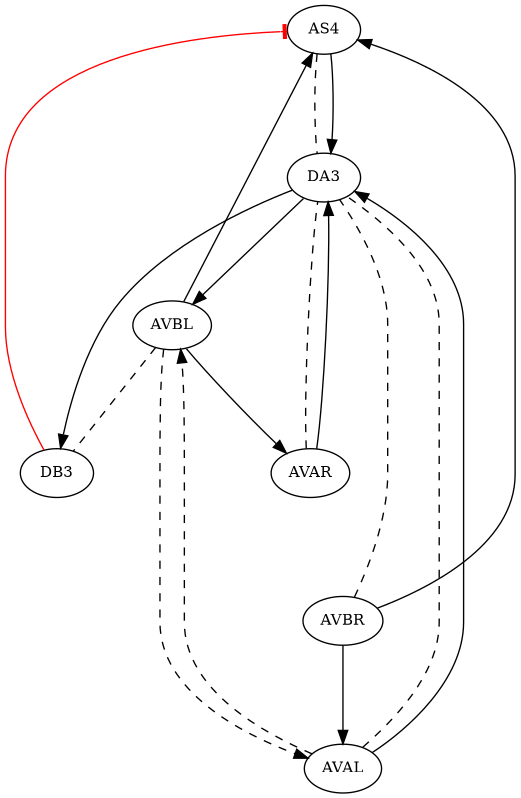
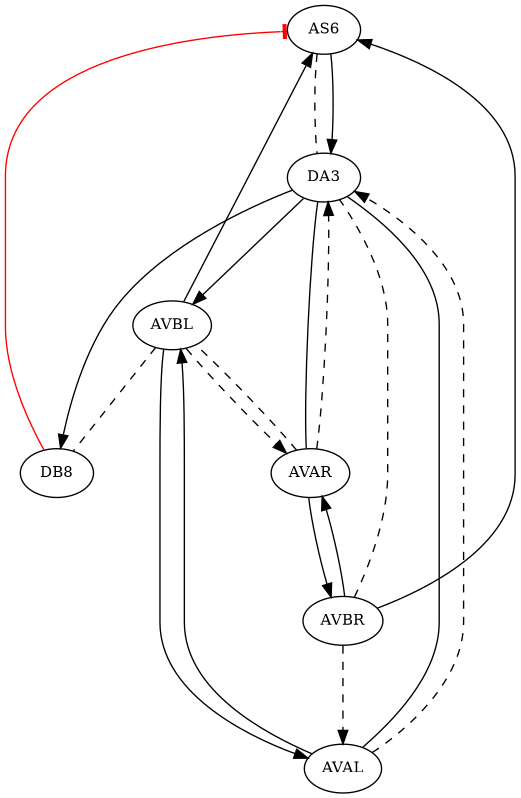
node "AS4": label "AS4" -> "AS6"
edge "DA3" -- "AVAR": style dashed -> solid
edge "AVAR" -> "DA3": style solid -> dashed
edge "AVBL" -- "AVAR": added
edge "AVBL" -> "AVAR": style solid -> dashed
edge "DA3" -- "AVAL": style dashed -> solid
node "DB3": label "DB3" -> "DB8"
edge "AVAL" -> "DA3": style solid -> dashed
edge "AVAR" -> "AVBR": added
edge "AVBR" -> "AVAR": added
edge "AVBL" -> "AVAL": style dashed -> solid
edge "AVAL" -> "AVBL": style dashed -> solid
edge "AVBR" -> "AVAL": style solid -> dashed
